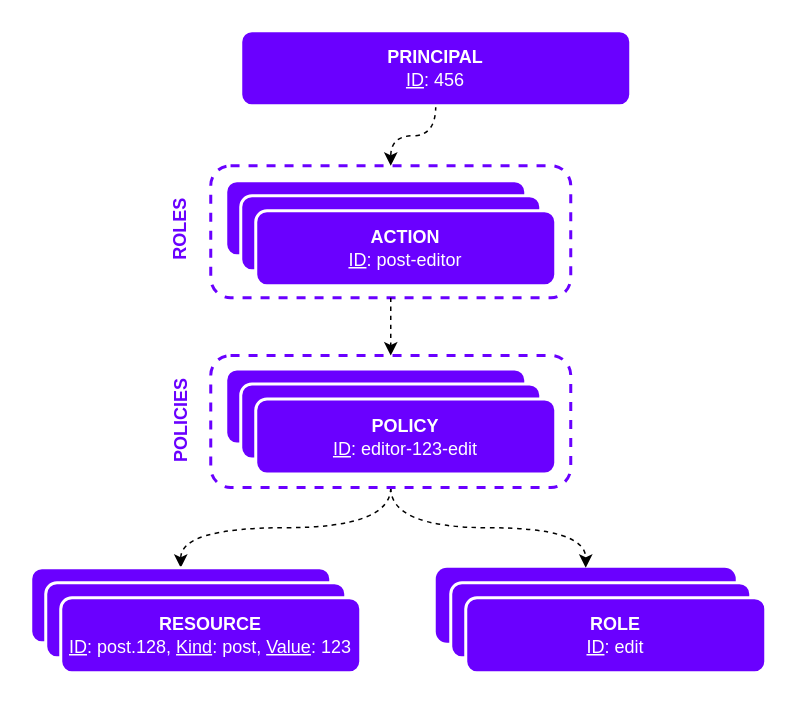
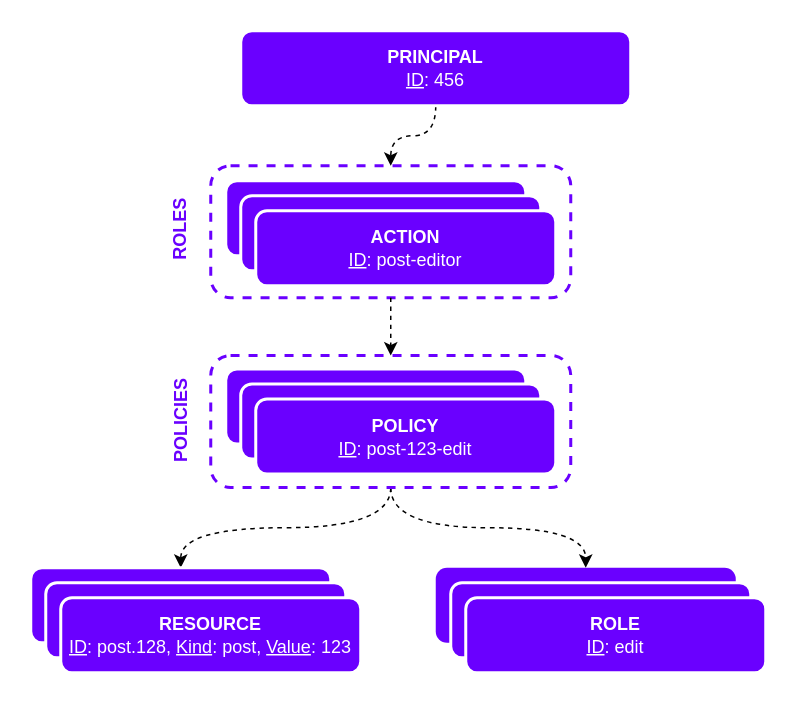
node "POLICY ID: editor-123-edit": label "POLICY ID: editor-123-edit" -> "POLICY ID: post-123-edit"
